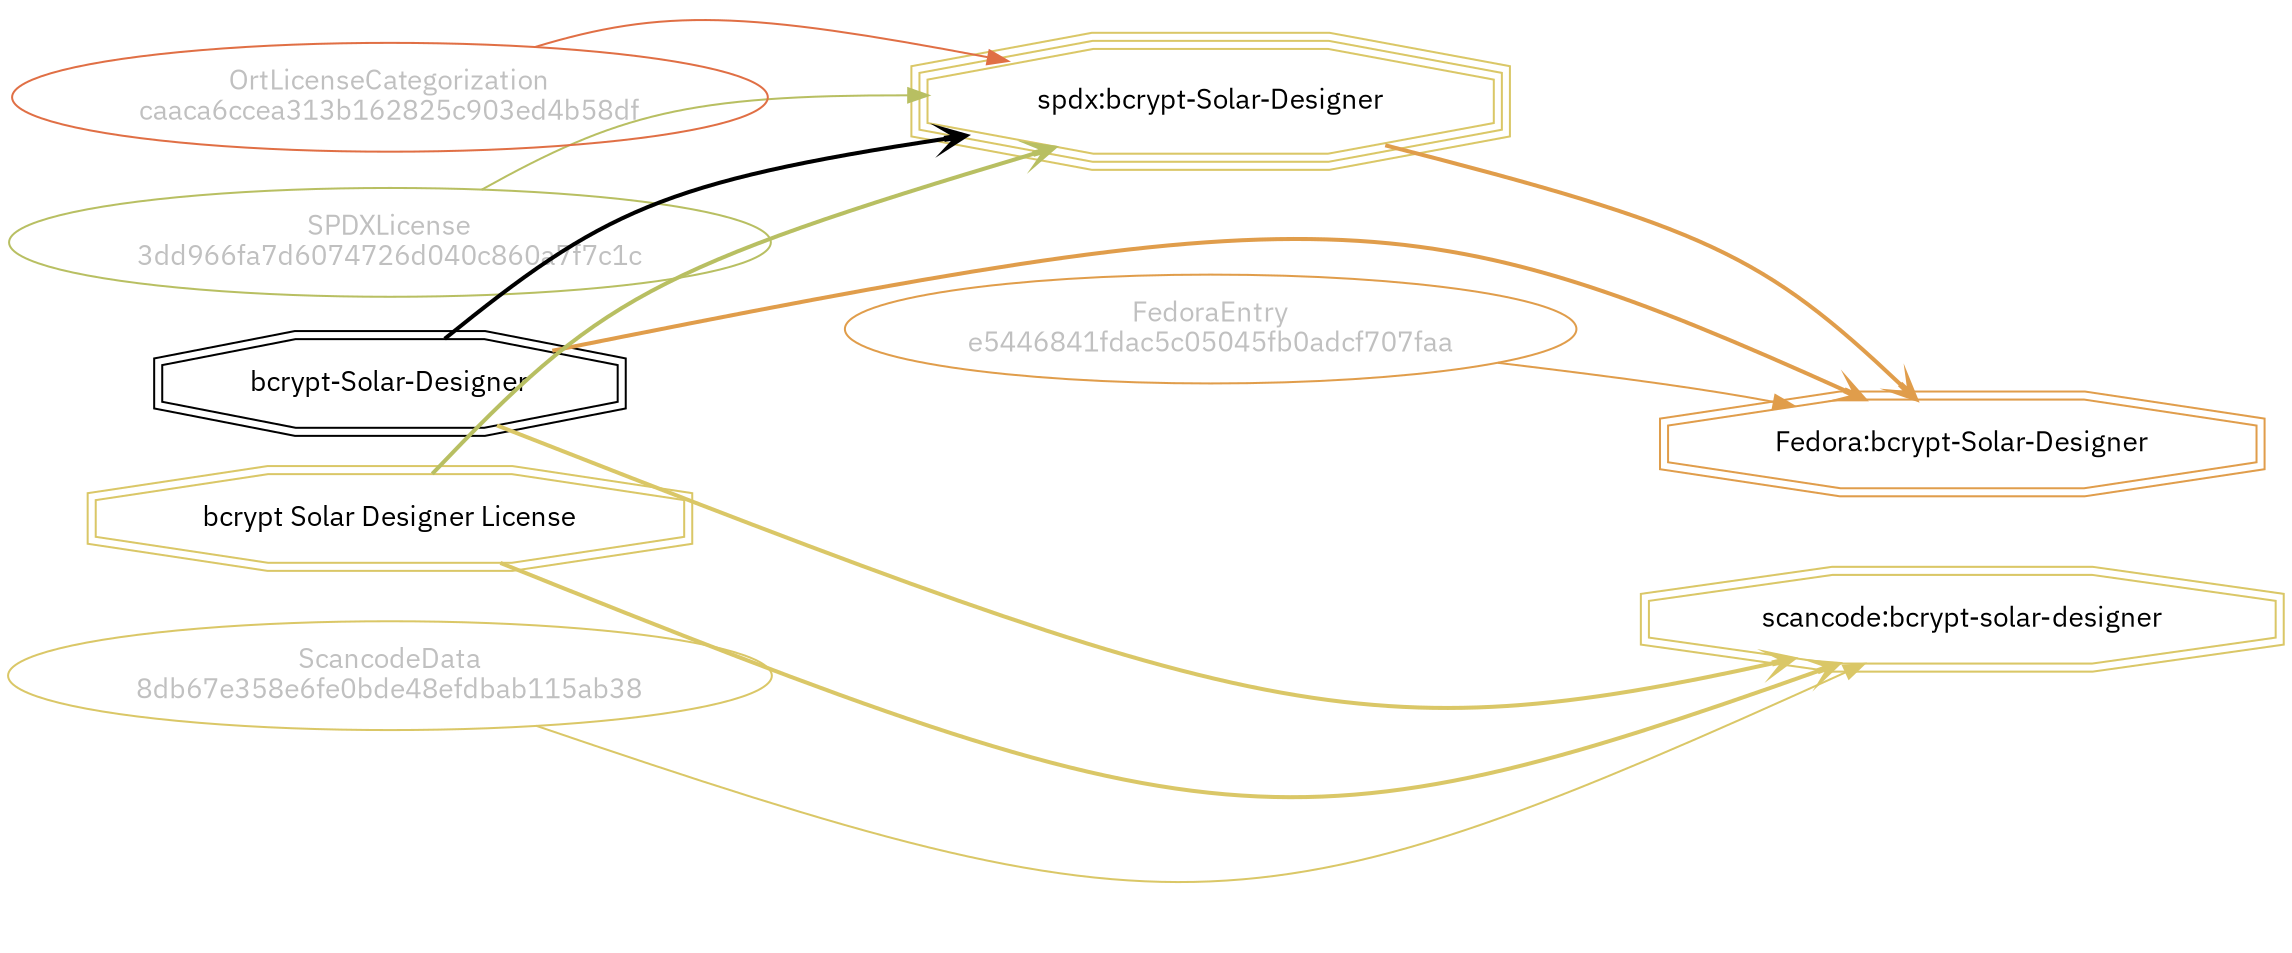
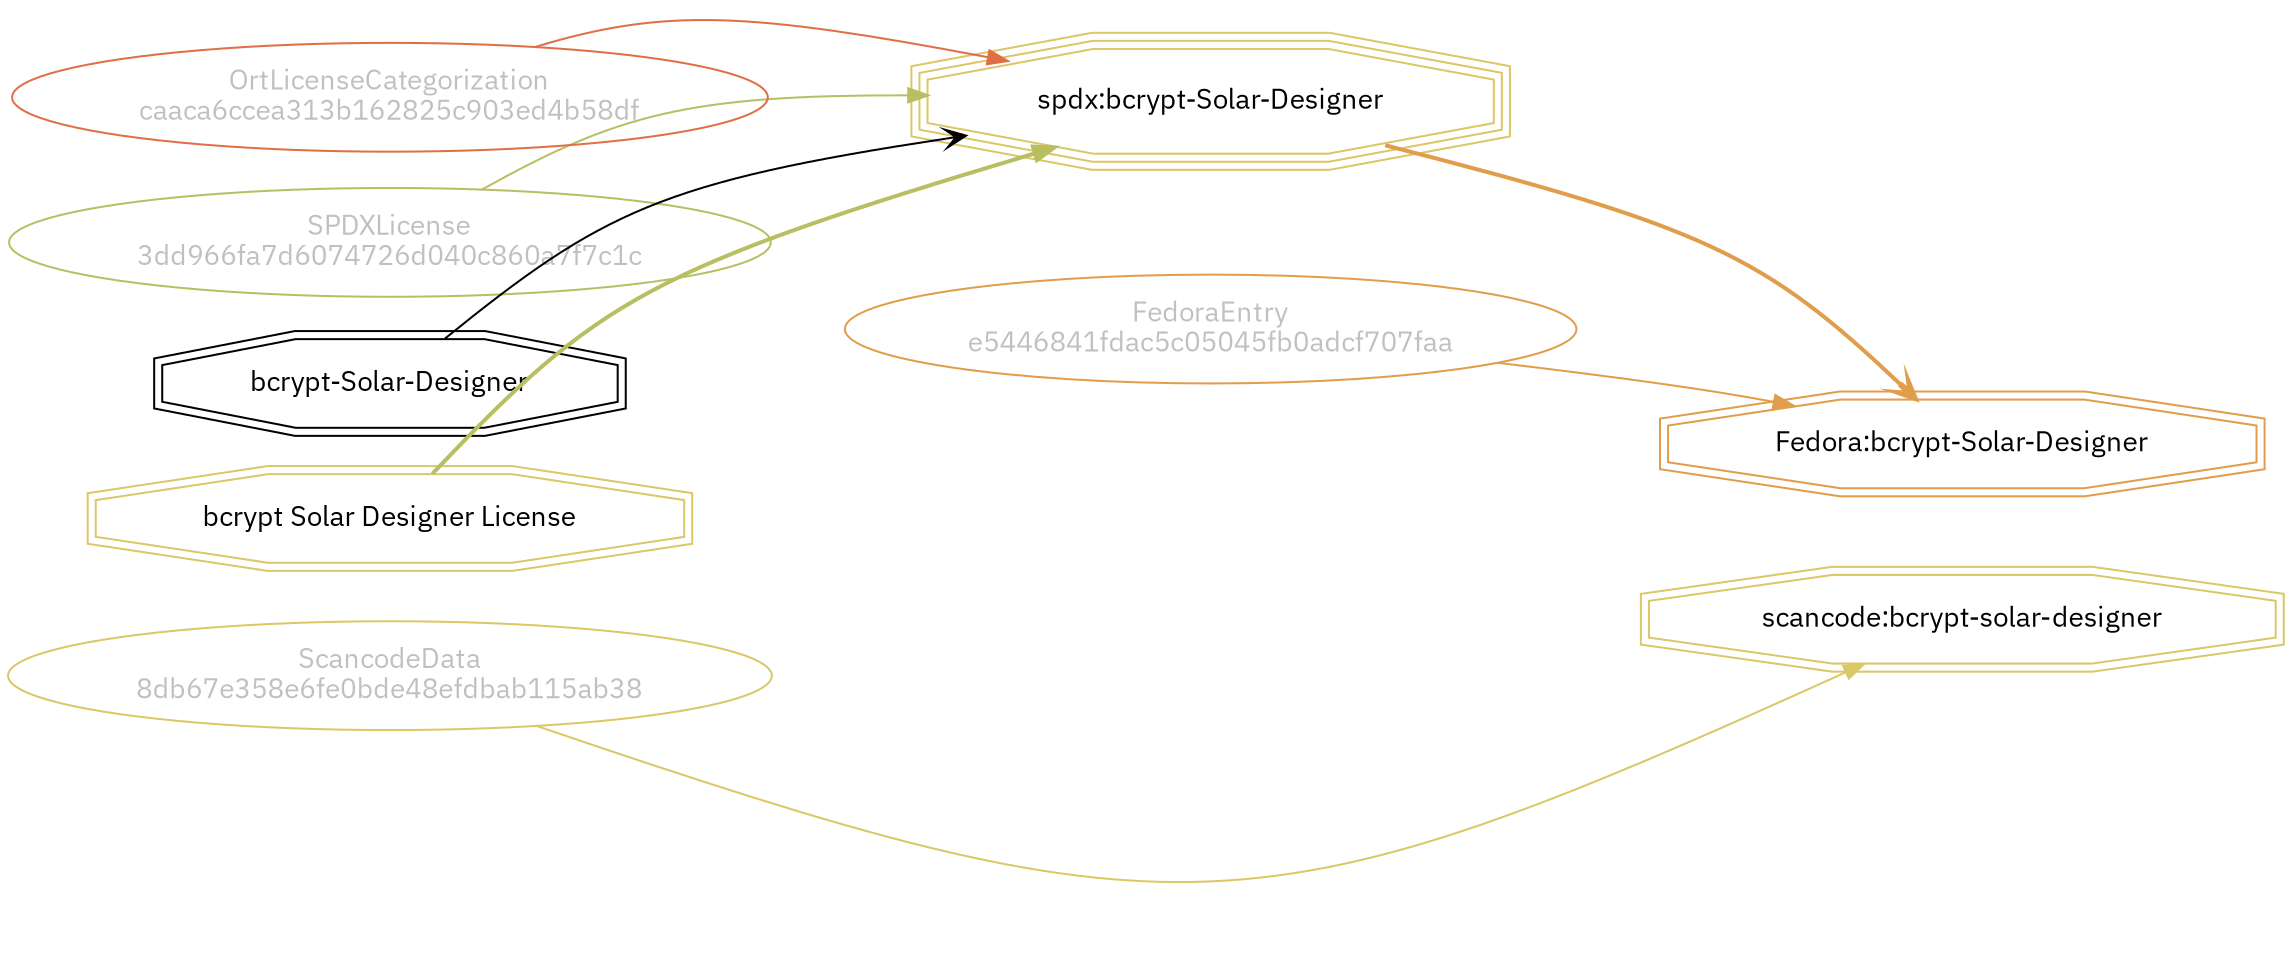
edge "bcrypt-Solar-Designer" -> "spdx:bcrypt-Solar-Designer": style bold -> solid
edge "bcrypt-Solar-Designer" -> "Fedora:bcrypt-Solar-Designer": removed
edge "bcrypt Solar Designer License" -> "spdx:bcrypt-Solar-Designer": arrowhead vee -> normal
edge "bcrypt-Solar-Designer" -> "scancode:bcrypt-solar-designer": removed
edge "bcrypt Solar Designer License" -> "scancode:bcrypt-solar-designer": removed
